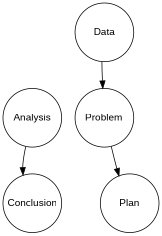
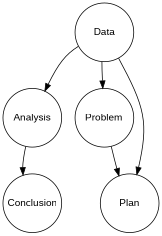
edge "Data" -> "Analysis": added
edge "Plan" -> "Data": added
